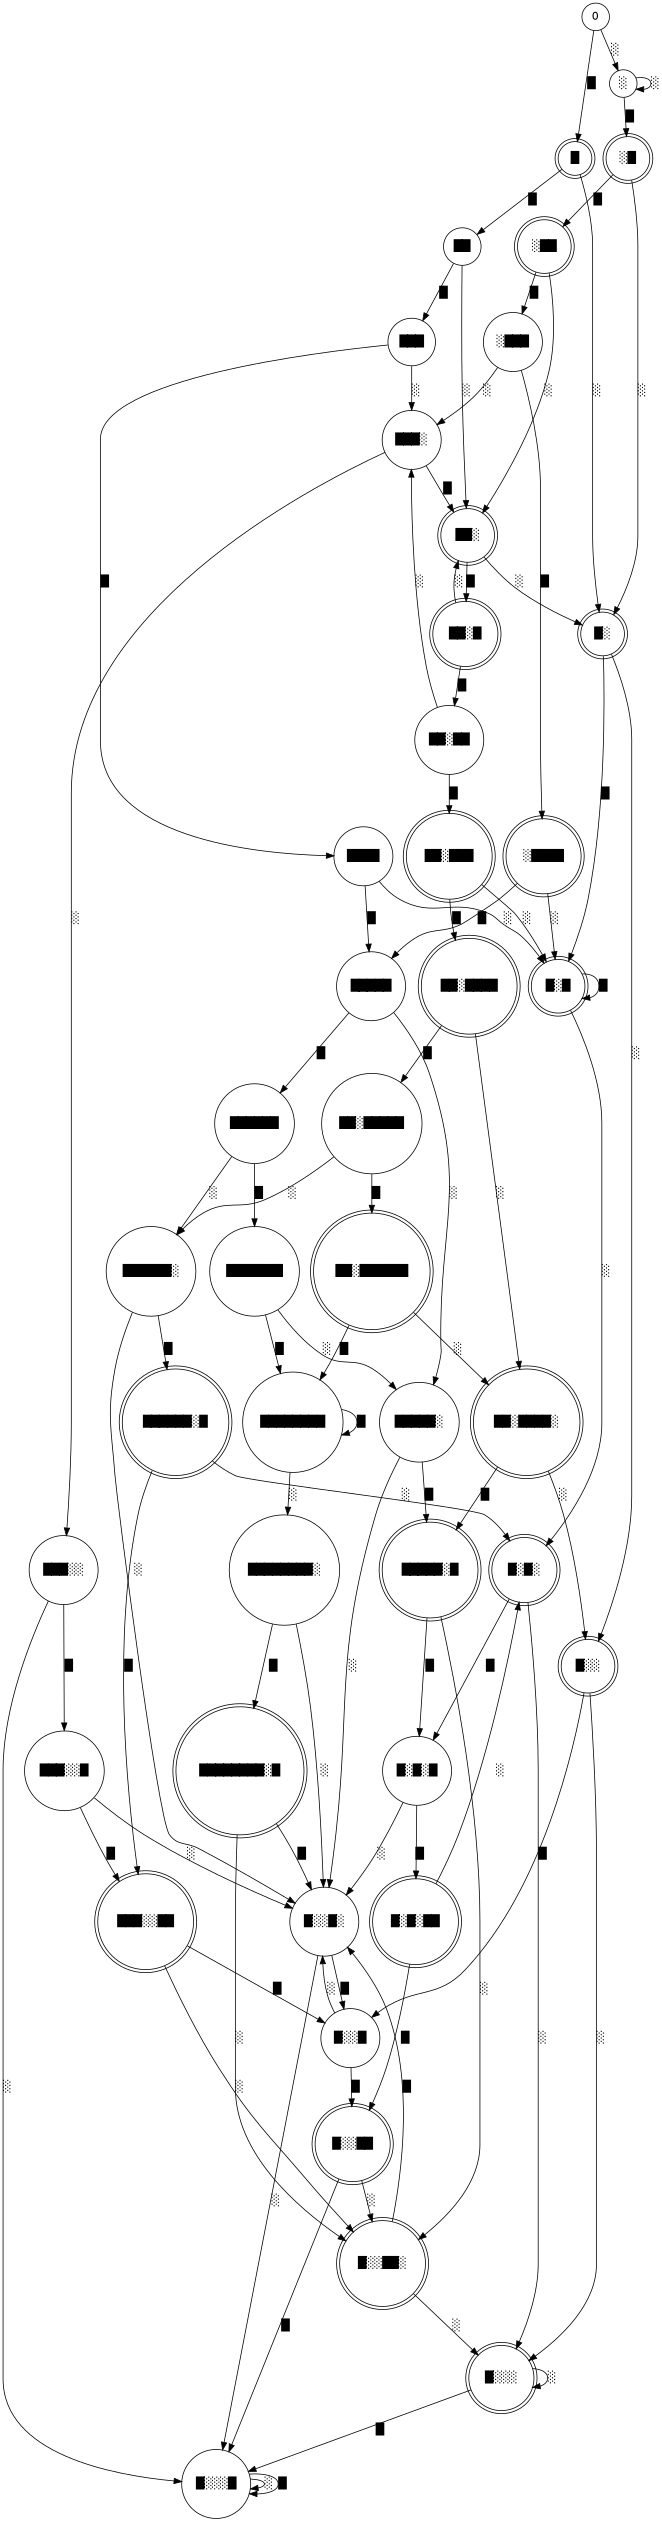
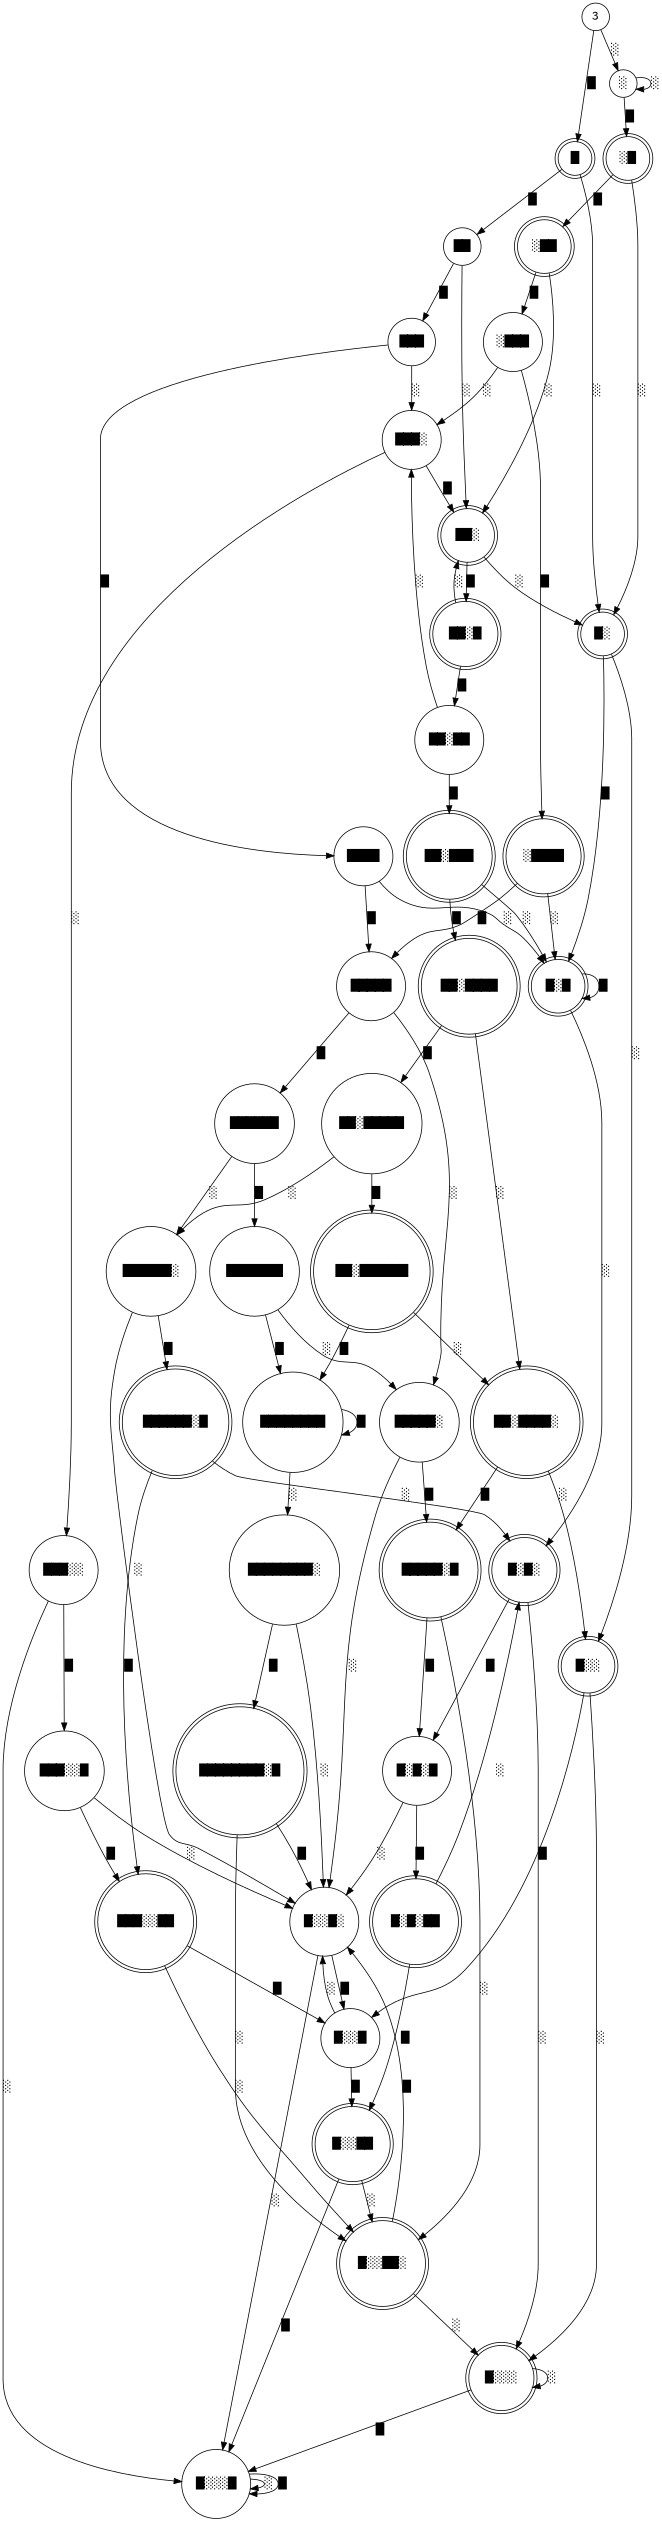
node "0": label "0" -> "3"
